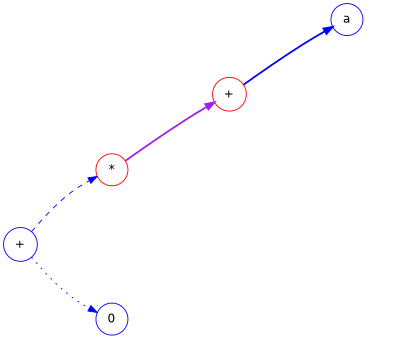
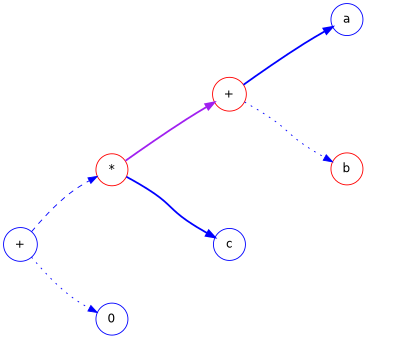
node "b": added
node "c": added
